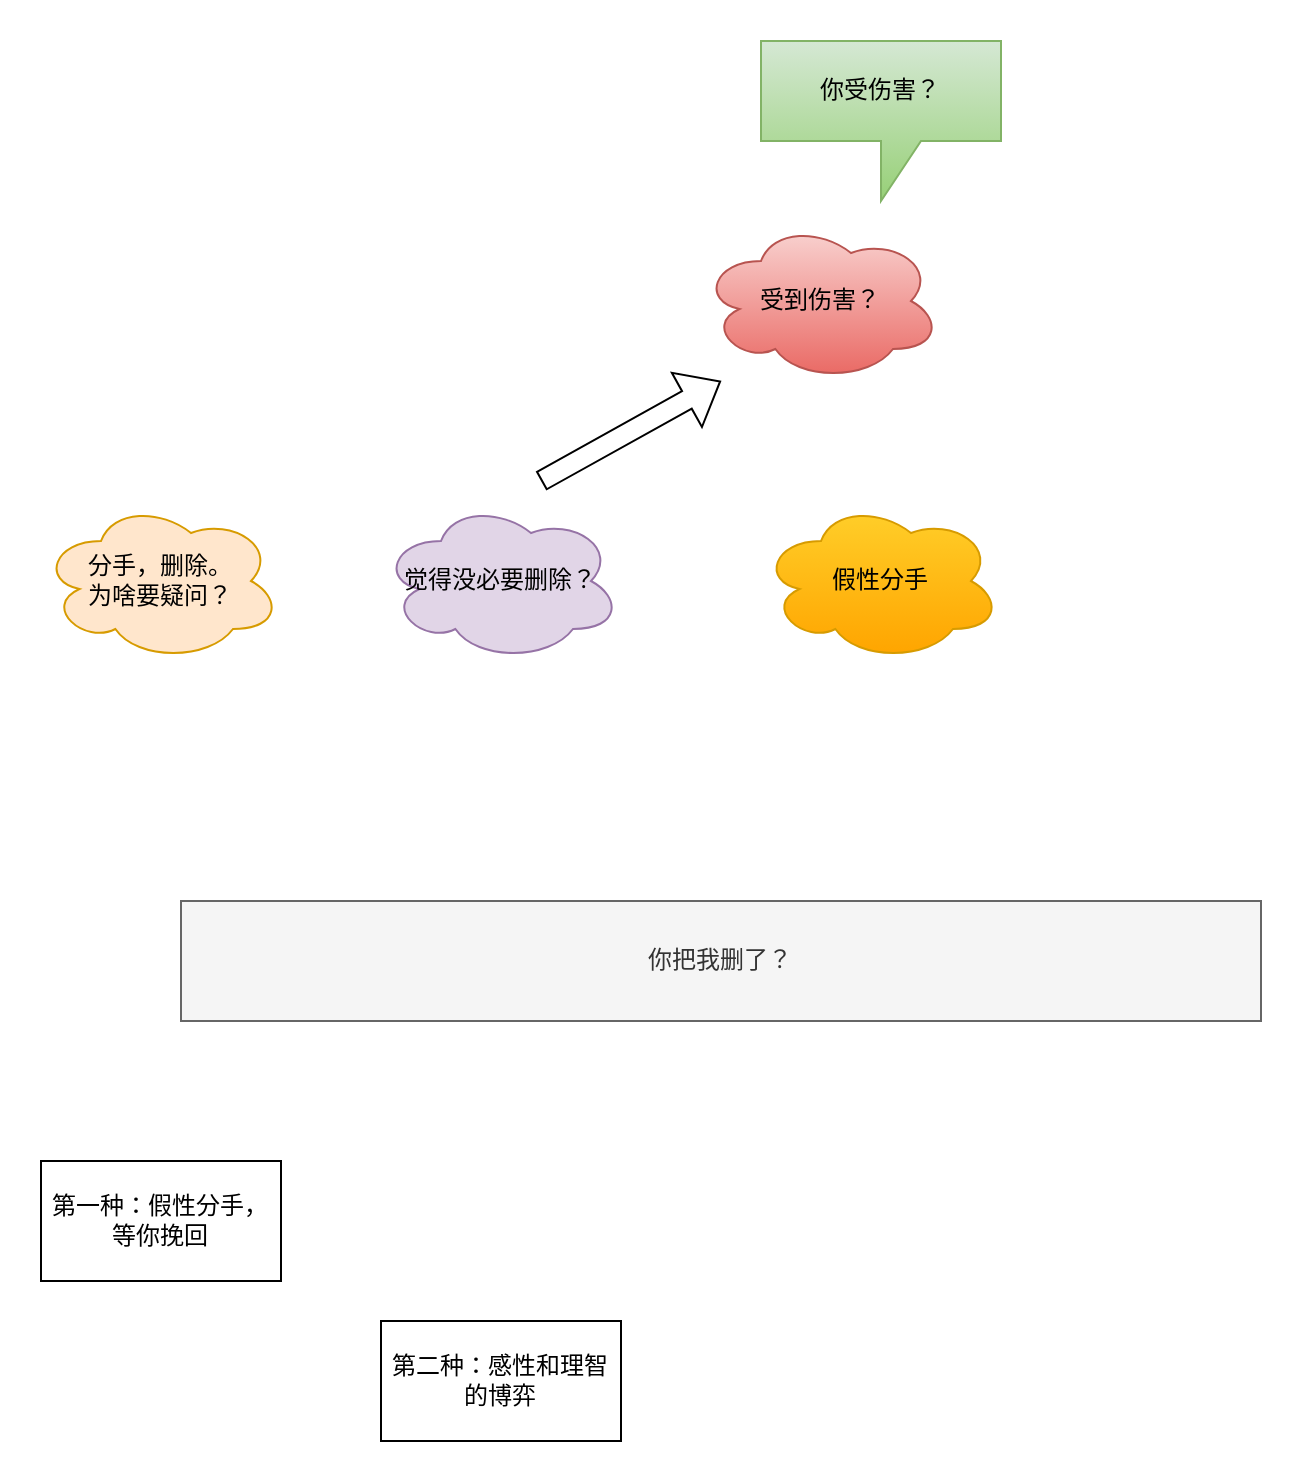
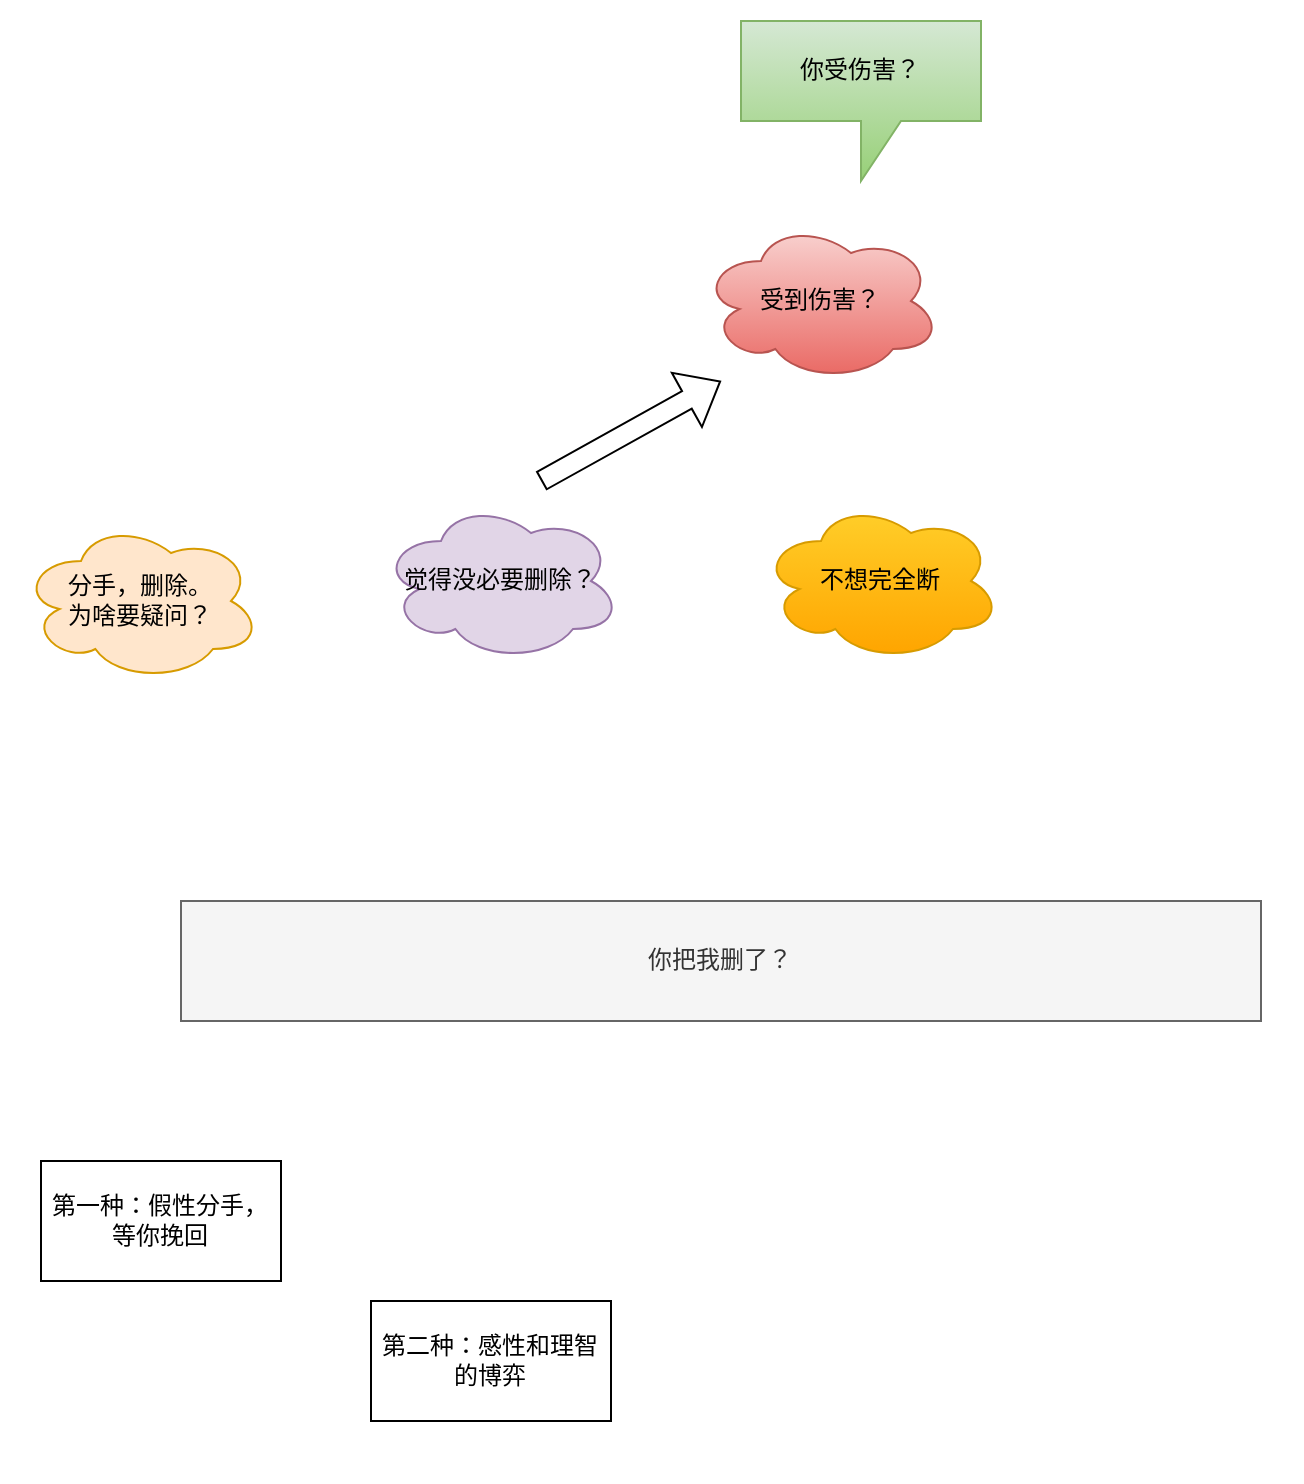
node "你受伤害？": moved (881, 121) -> (861, 101)
node "分手，删除。 为啥要疑问？": moved (161, 581) -> (141, 601)
node "假性分手": label "假性分手" -> "不想完全断"
node "第二种：感性和理智的博弈": moved (501, 1381) -> (491, 1361)
